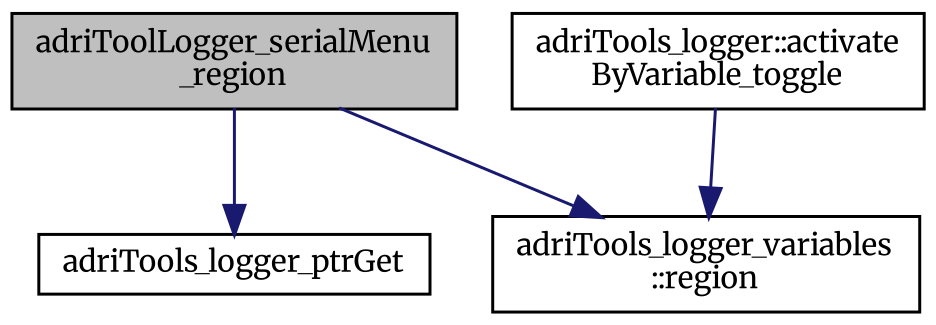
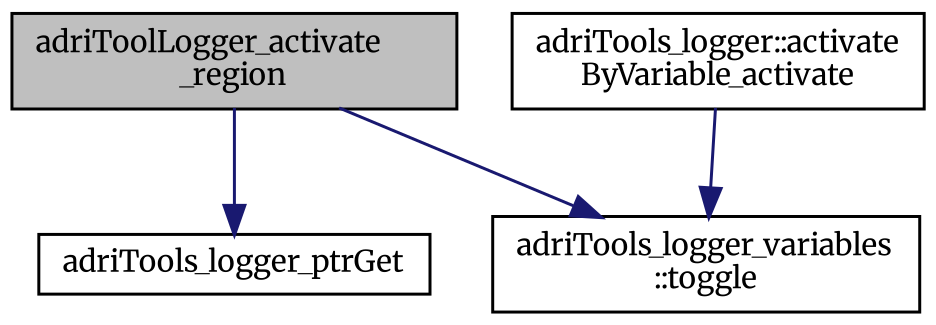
node "adriToolLogger_serialMenu _region": label "adriToolLogger_serialMenu _region" -> "adriToolLogger_activate _region"
node "adriTools_logger::activate ByVariable_toggle": label "adriTools_logger::activate ByVariable_toggle" -> "adriTools_logger::activate ByVariable_activate"
node "adriTools_logger_variables ::region": label "adriTools_logger_variables ::region" -> "adriTools_logger_variables ::toggle"
